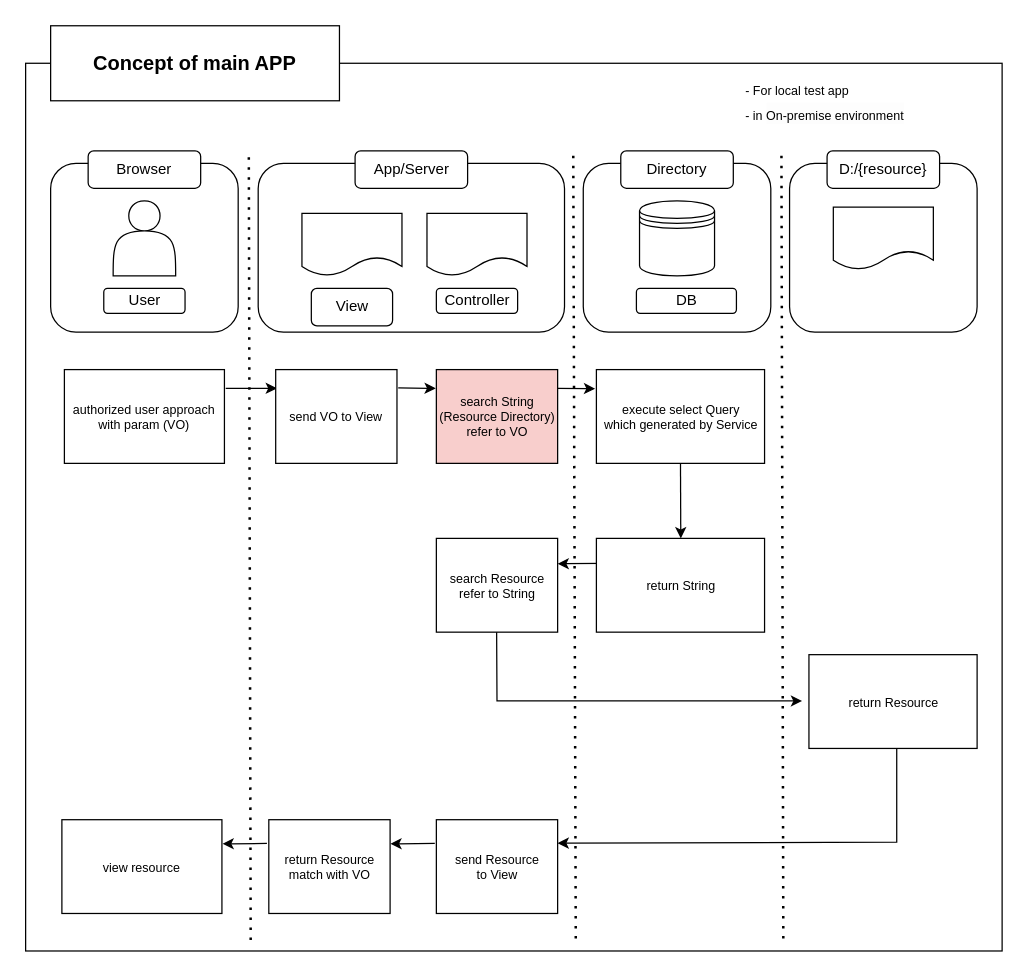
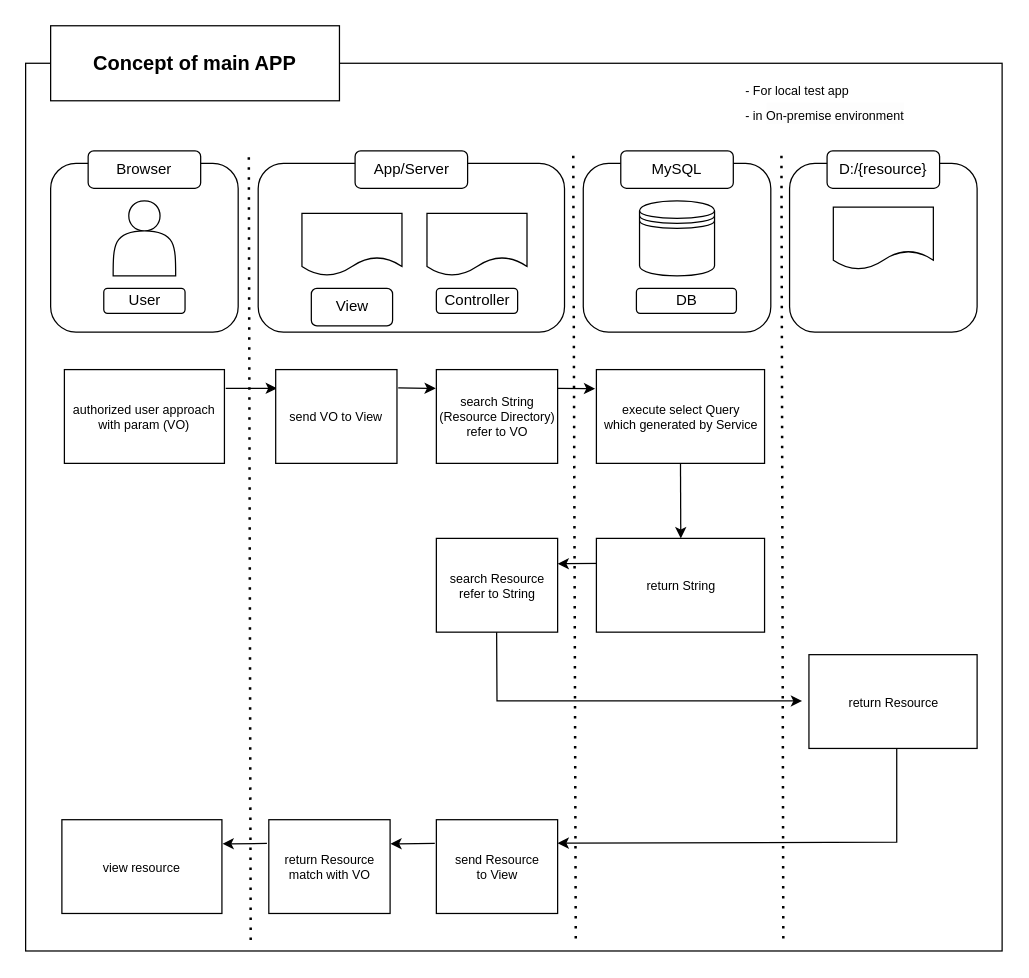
node "Directory": label "Directory" -> "MySQL"
node "search String (Resource Directory) refer to VO": fillcolor #f8cecc -> #ffffff
